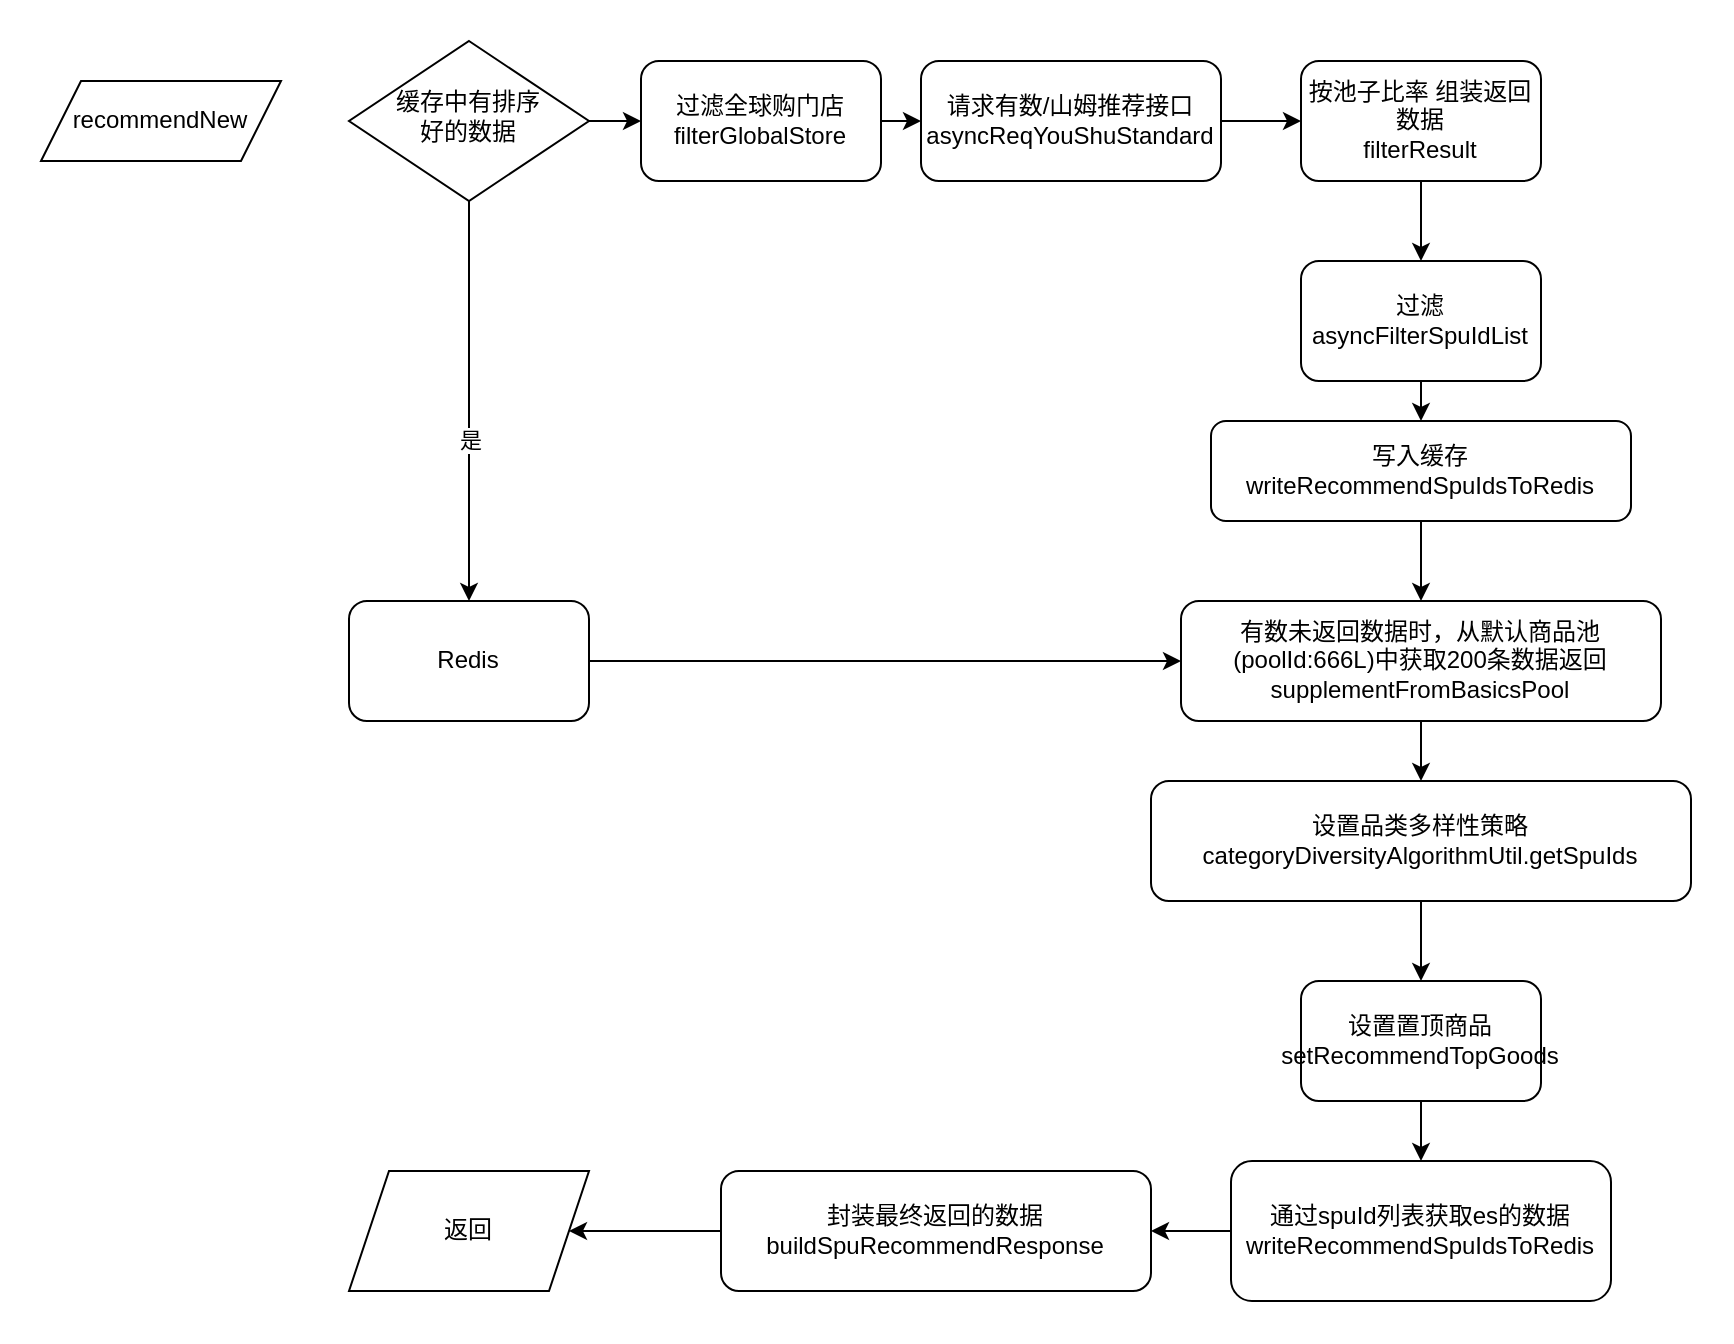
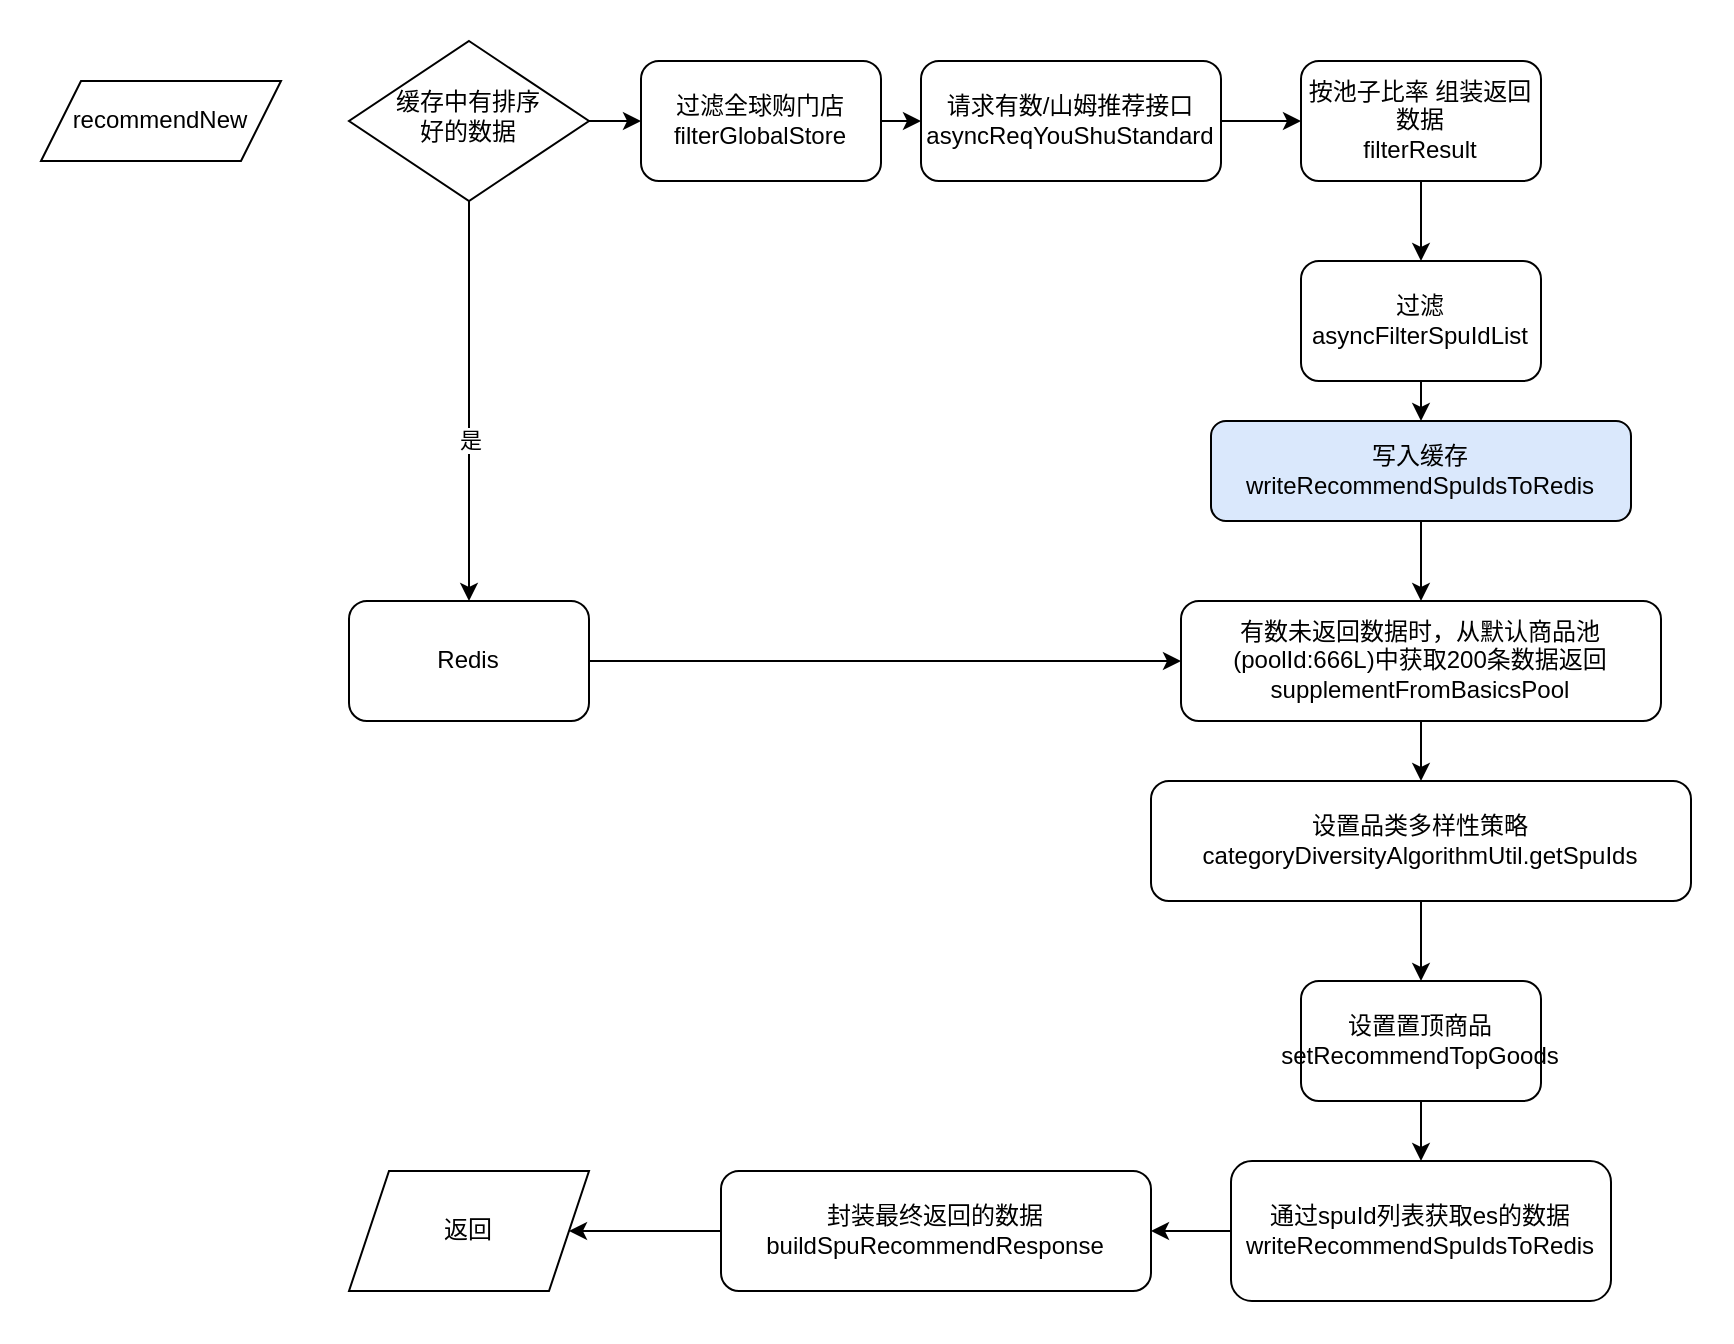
node "写入缓存 writeRecommendSpuIdsToRedis": fillcolor #ffffff -> #dae8fc
